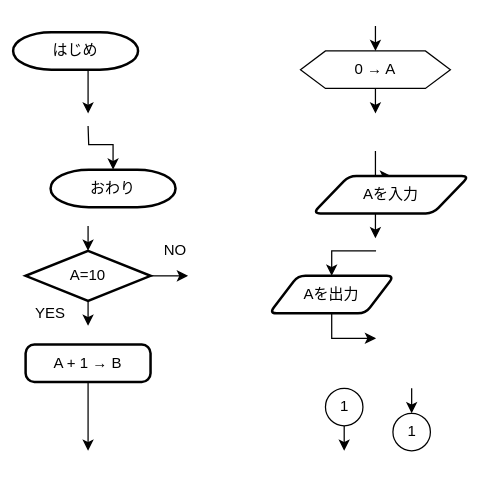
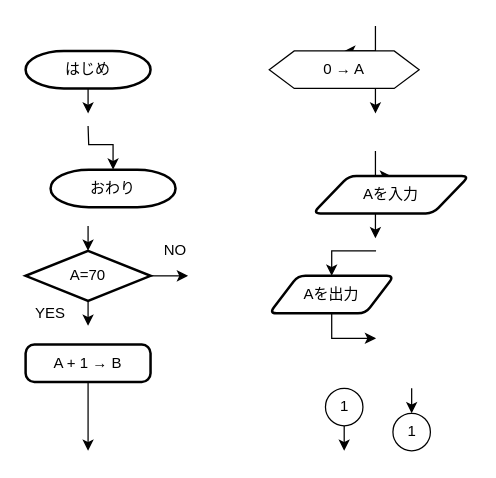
node "はじめ": moved (76, 51) -> (88, 69)
node "0 → A": moved (376, 69) -> (344, 69)
node "A=10": label "A=10" -> "A=70"
